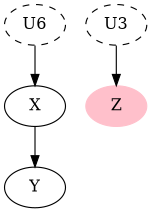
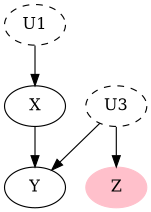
node "U6": label "U6" -> "U1"
edge "U3" -> "Y": added
